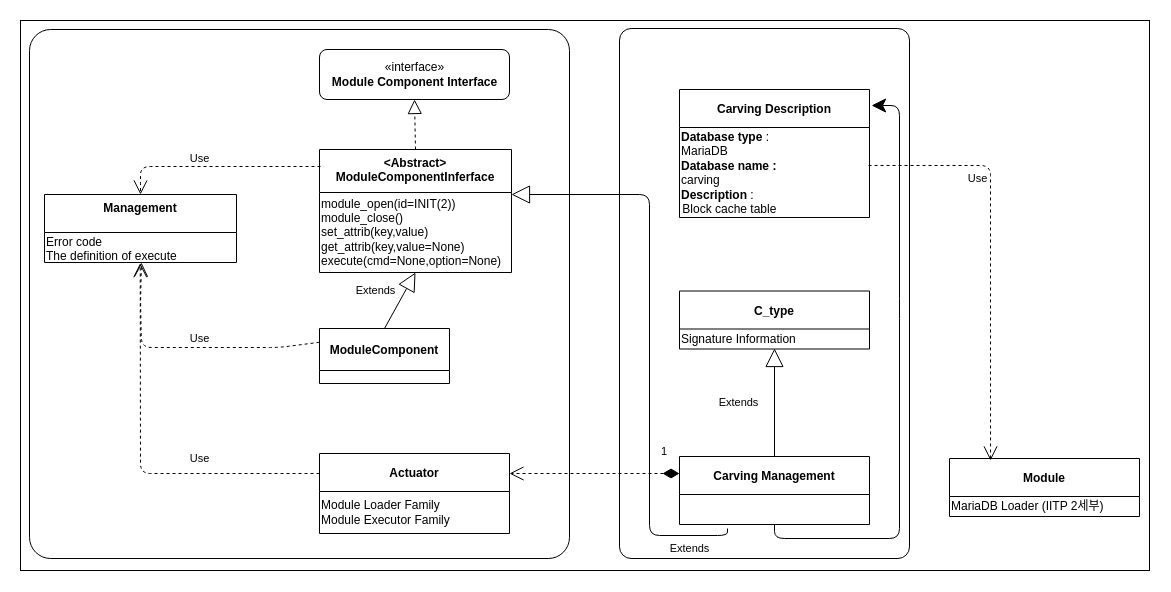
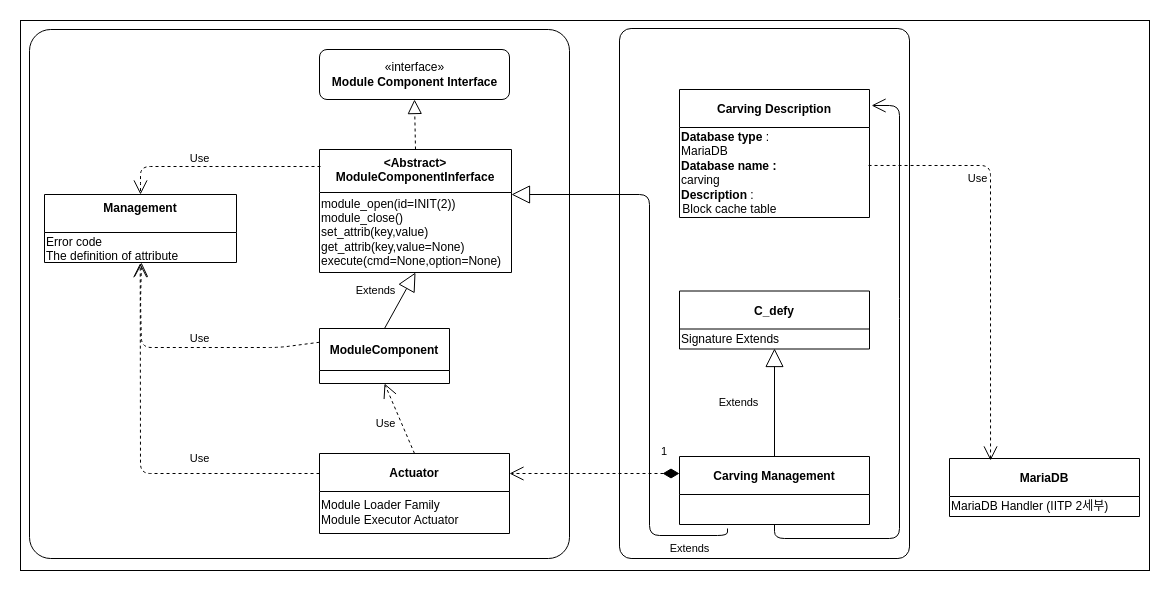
edge "Carving Management" -> "Carving Description": arrowhead classic -> open
node "Error code The definition of execute": label "Error code The definition of execute" -> "Error code The definition of attribute"
node "C_type": label "C_type" -> "C_defy"
node "Signature Information": label "Signature Information" -> "Signature Extends"
edge "Actuator" -> "ModuleComponent": added, label "Use"
node "Module": label "Module" -> "MariaDB"
node "MariaDB Loader (IITP 2세부)": label "MariaDB Loader (IITP 2세부)" -> "MariaDB Handler (IITP 2세부)"
node "Module Loader Family Module Executor Family": label "Module Loader Family Module Executor Family" -> "Module Loader Family Module Executor Actuator"
